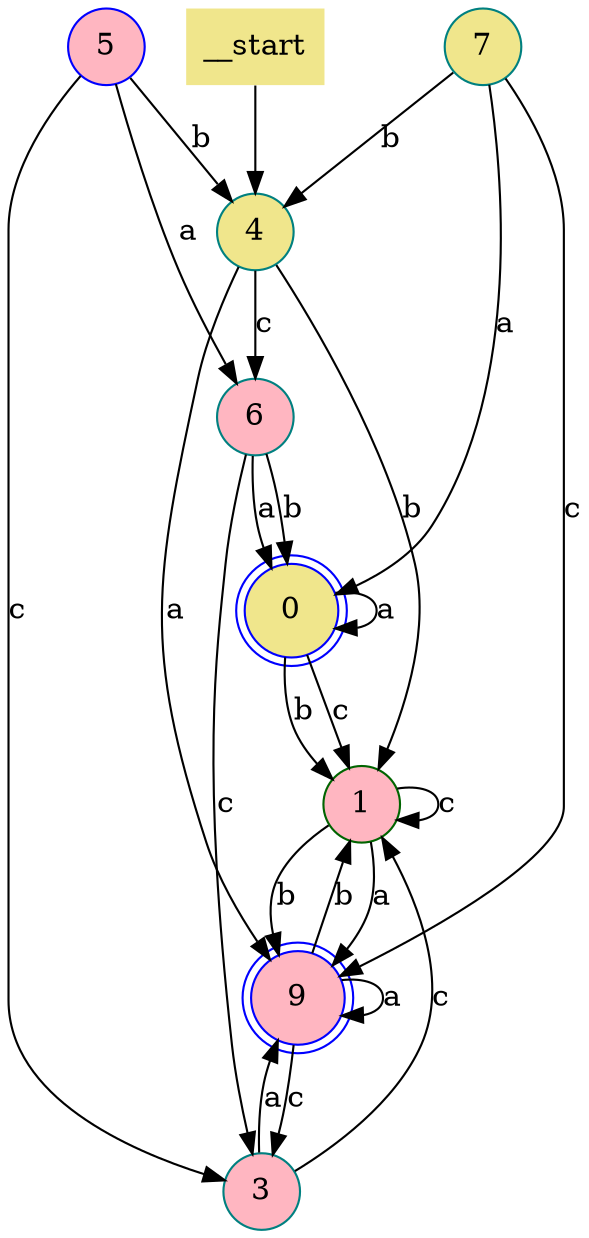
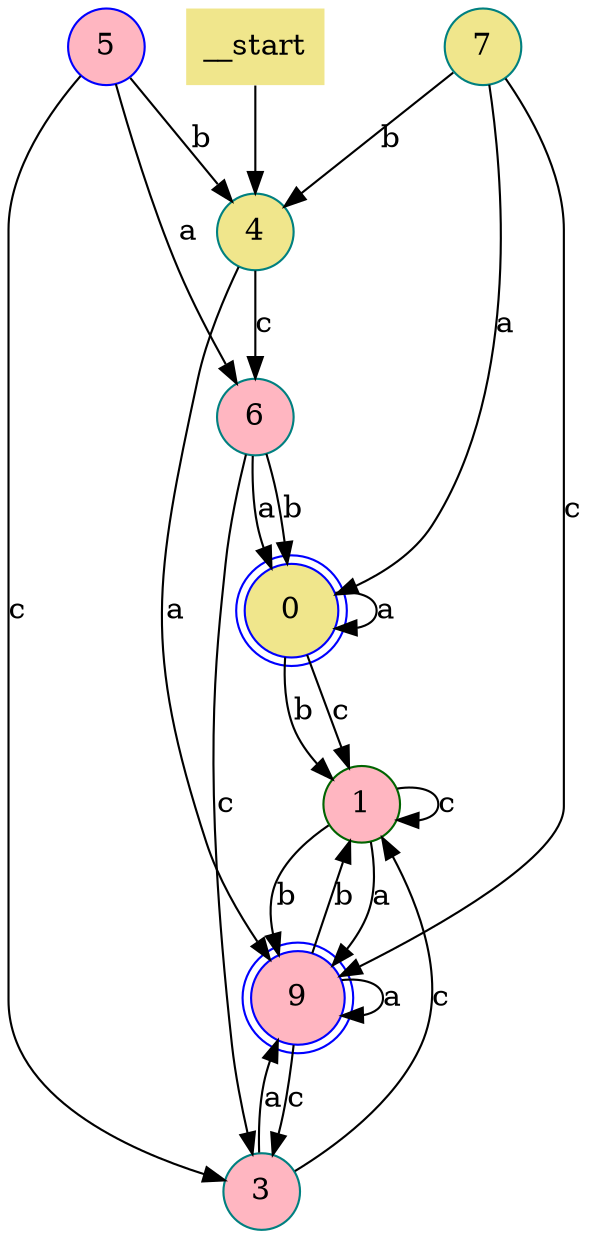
edge "4" -> "1": removed, label "b"
